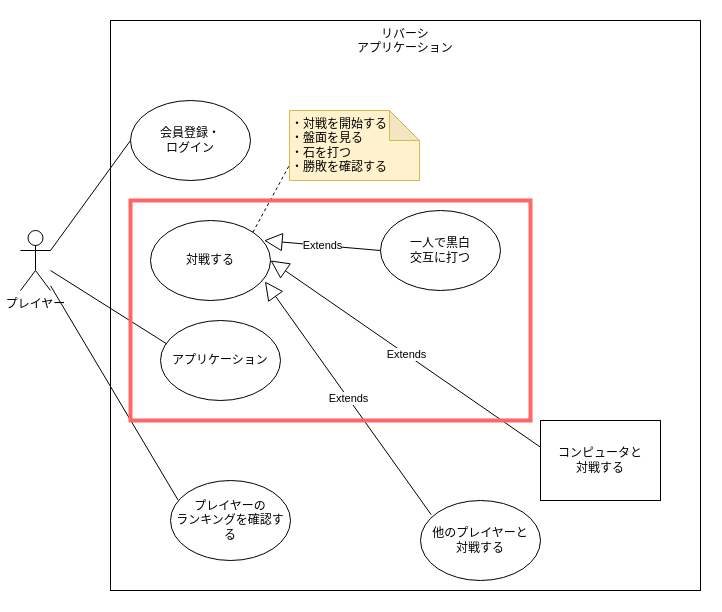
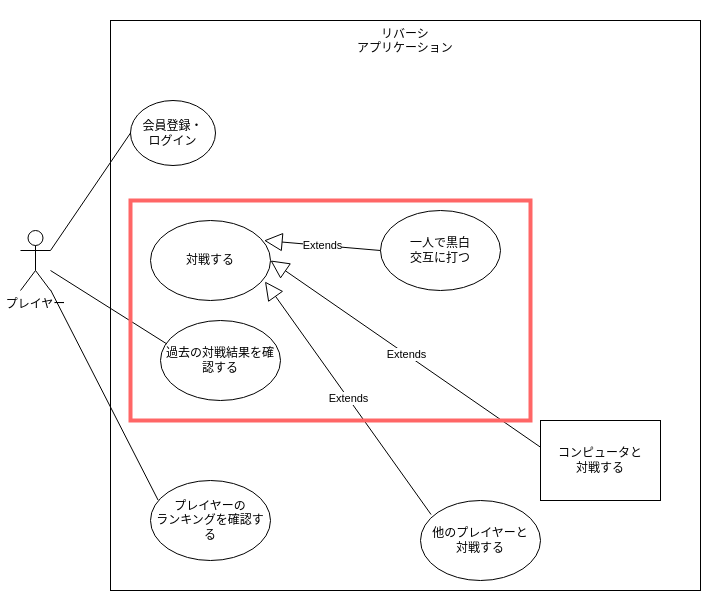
node "会員登録・ ログイン": size 120x80 -> 85x65
node "・対戦を開始する ・盤面を見る ・石を打つ ・勝敗を確認する": removed
edge "・対戦を開始する ・盤面を見る ・石を打つ ・勝敗を確認する" -- "対戦する": removed
node "アプリケーション": label "アプリケーション" -> "過去の対戦結果を確認する"
node "プレイヤーの ランキングを確認する": moved (231, 521) -> (211, 521)
